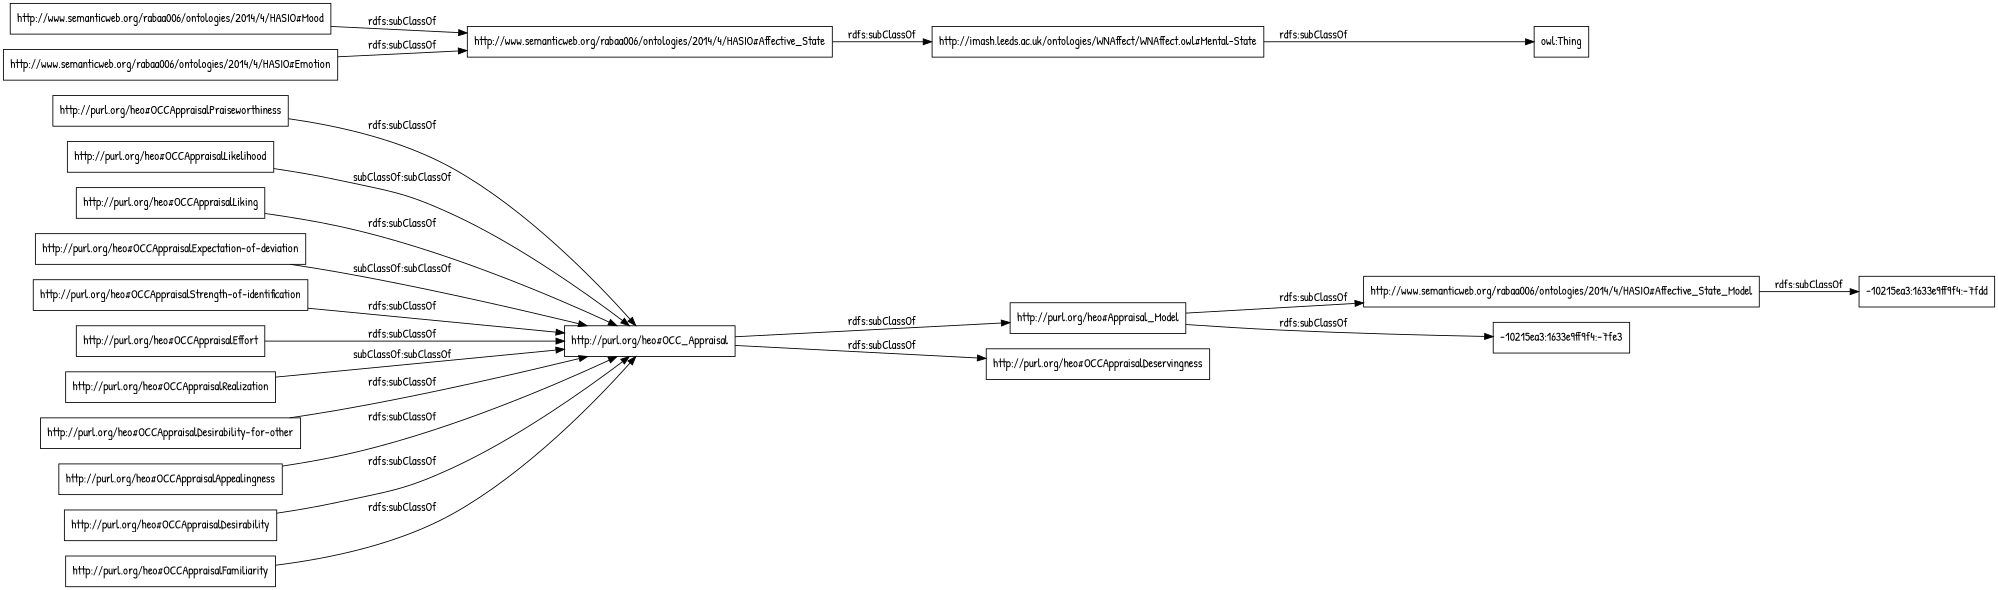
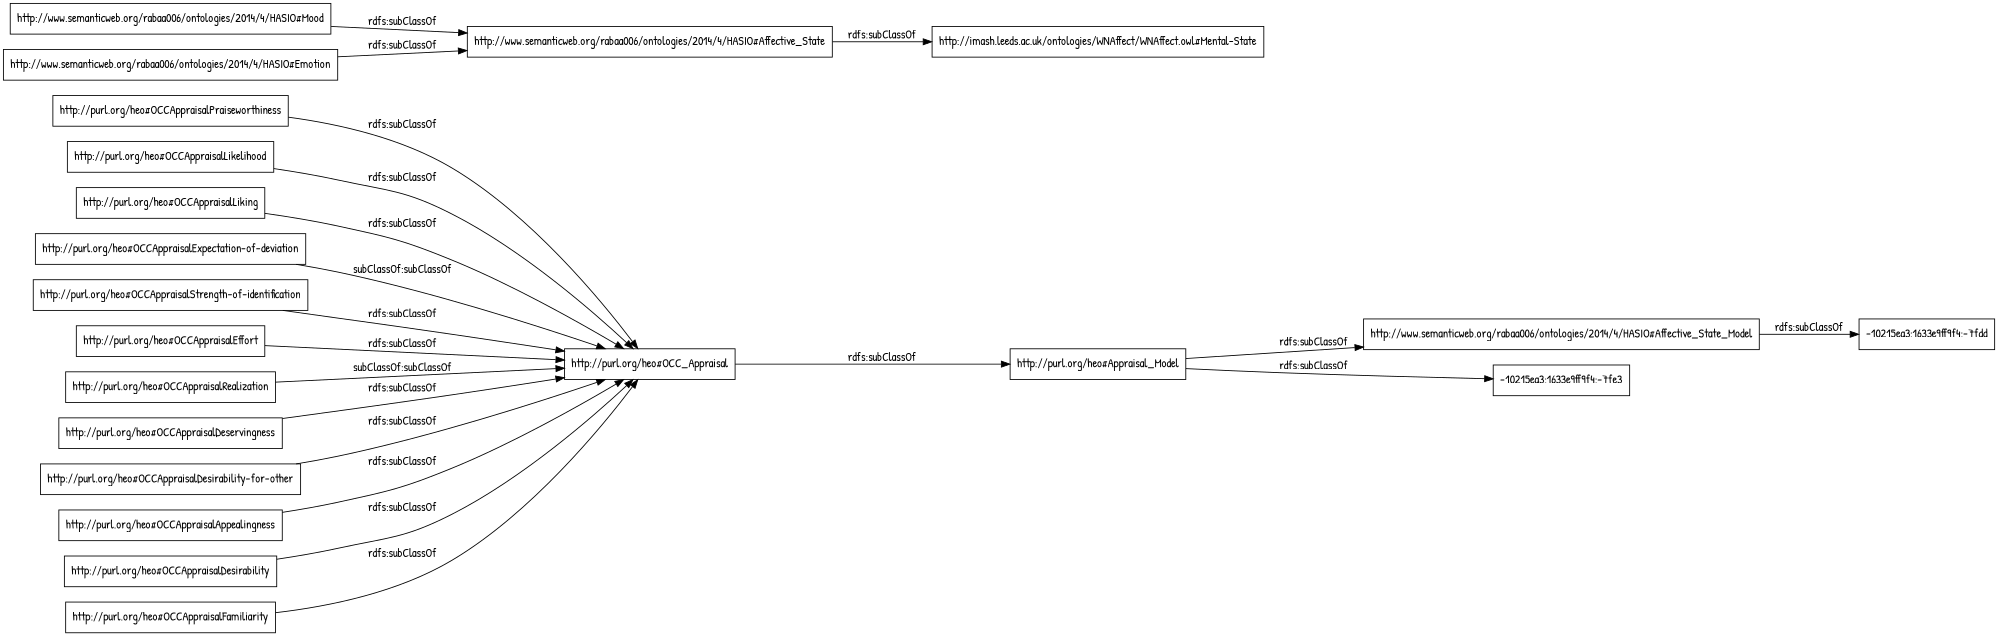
node "owl:Thing": removed
edge "http://purl.org/heo#OCCAppraisalLikelihood" -> "http://purl.org/heo#OCC_Appraisal": label "subClassOf:subClassOf" -> "rdfs:subClassOf"
edge "http://purl.org/heo#OCC_Appraisal" -> "http://purl.org/heo#OCCAppraisalDeservingness": reversed
